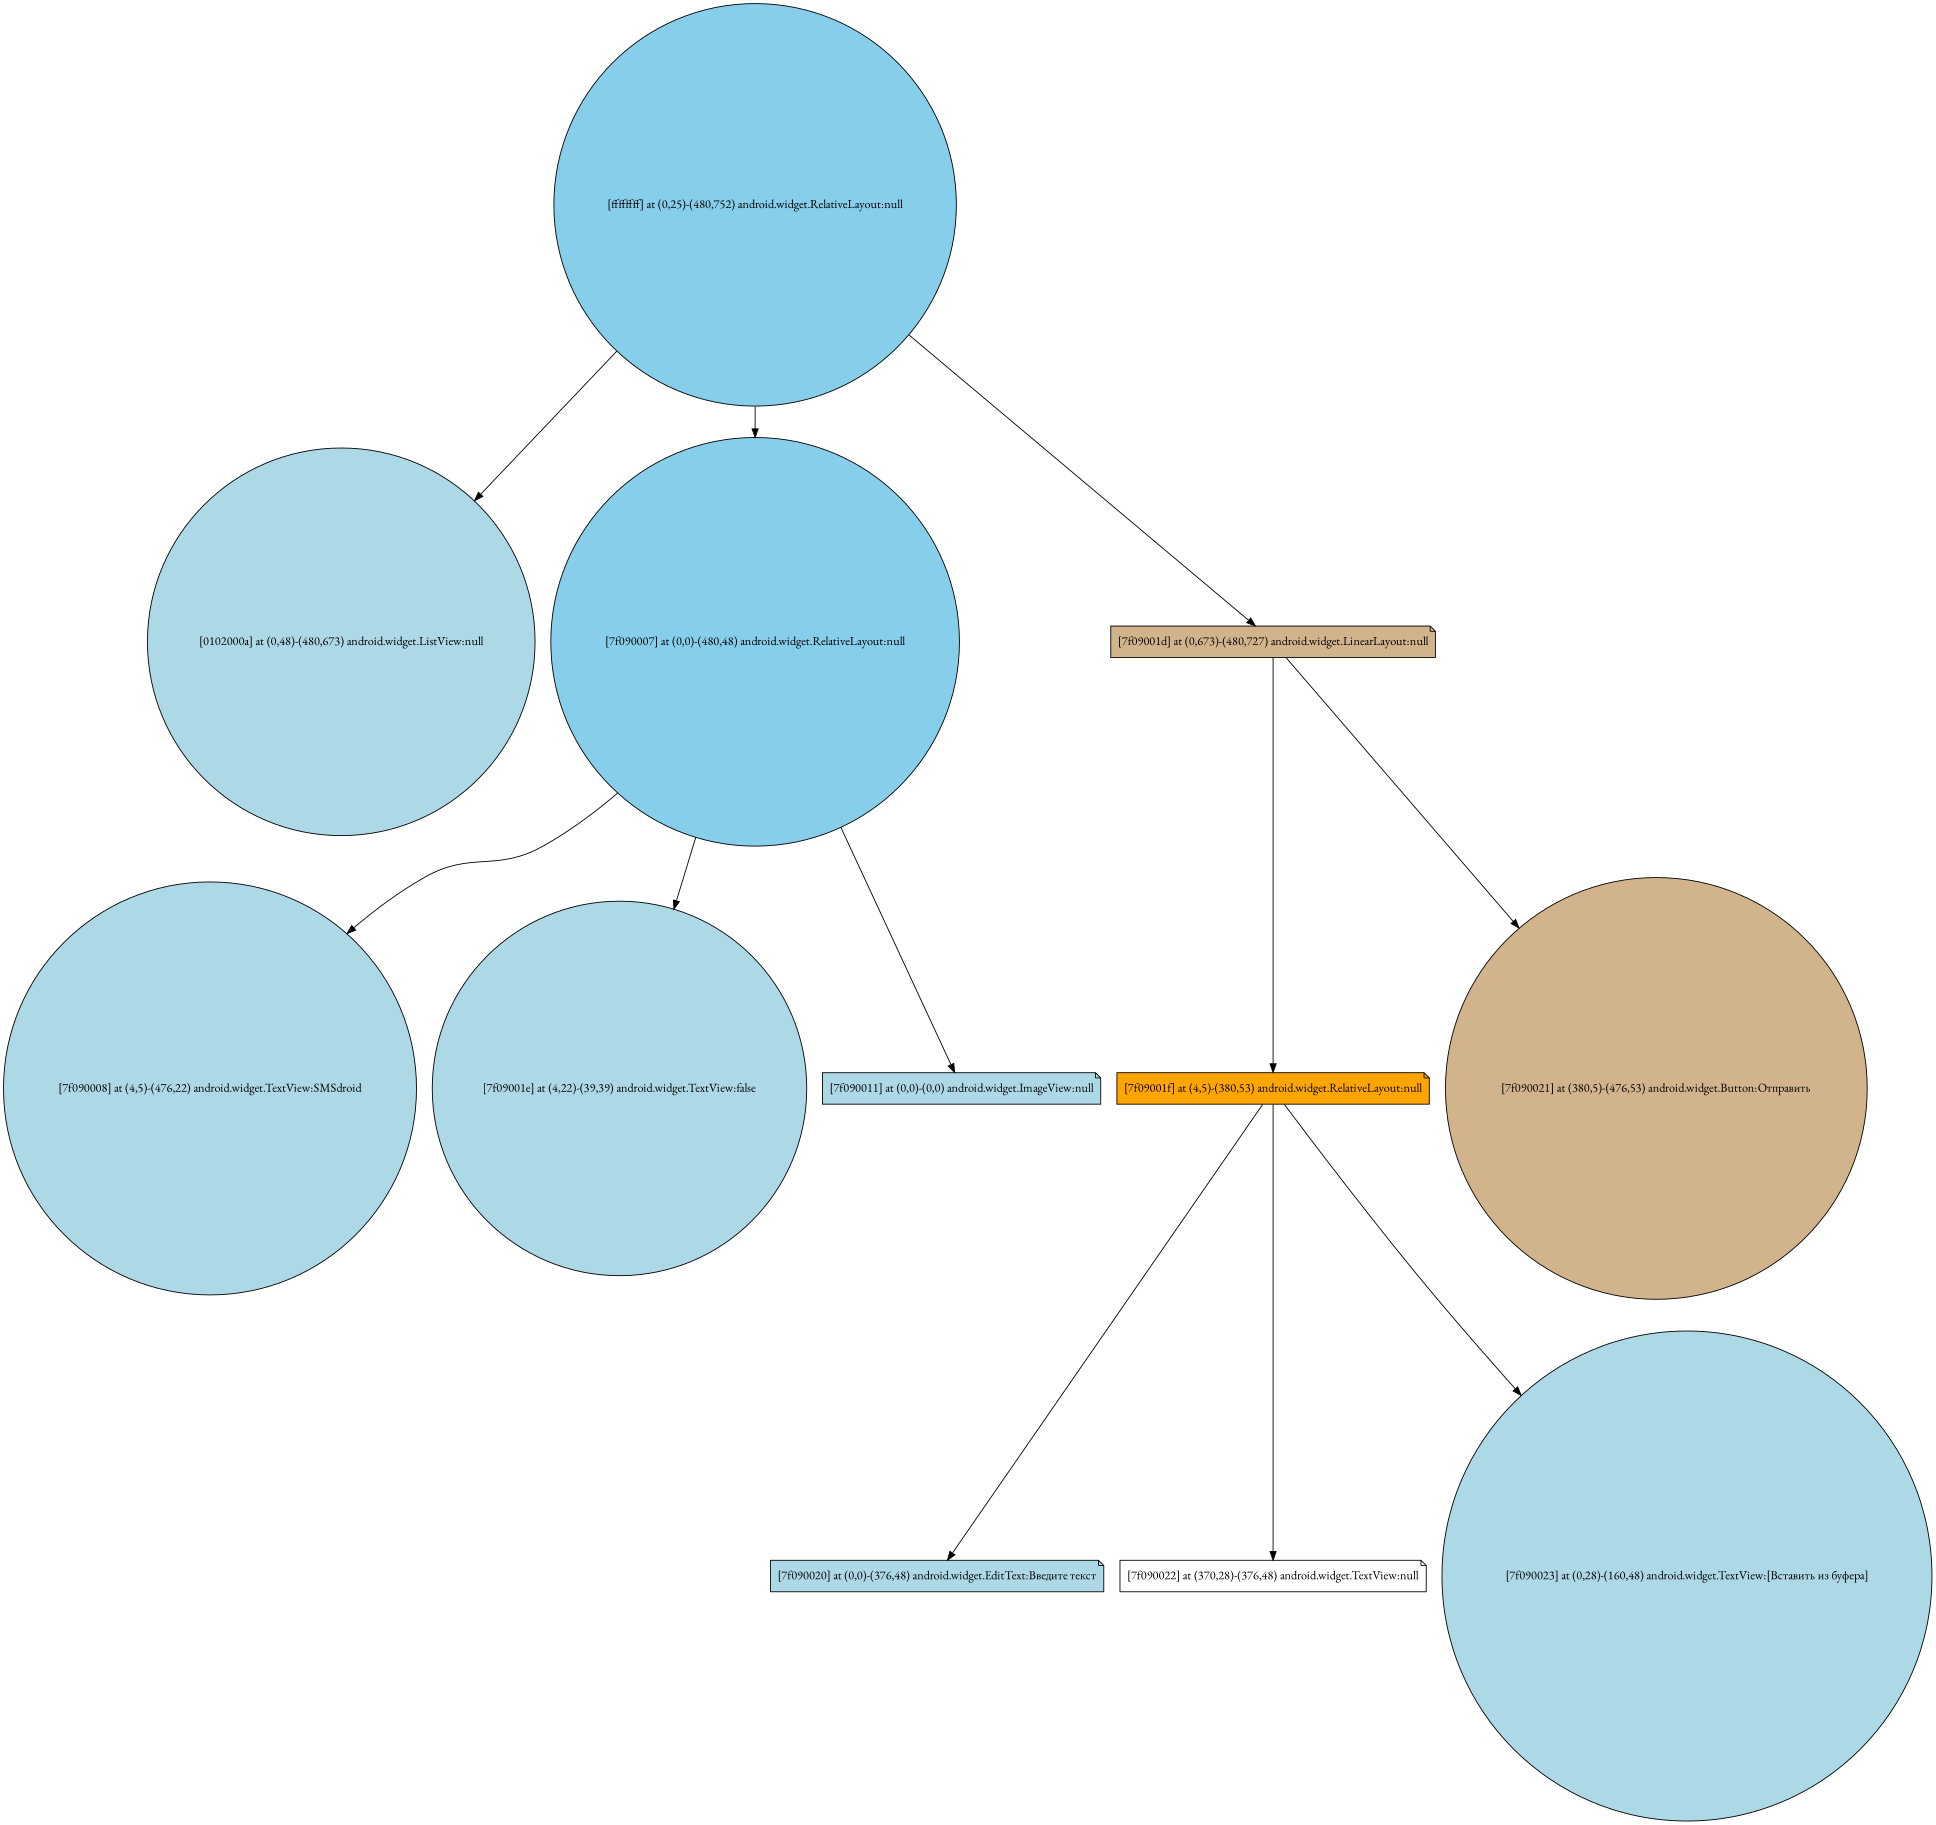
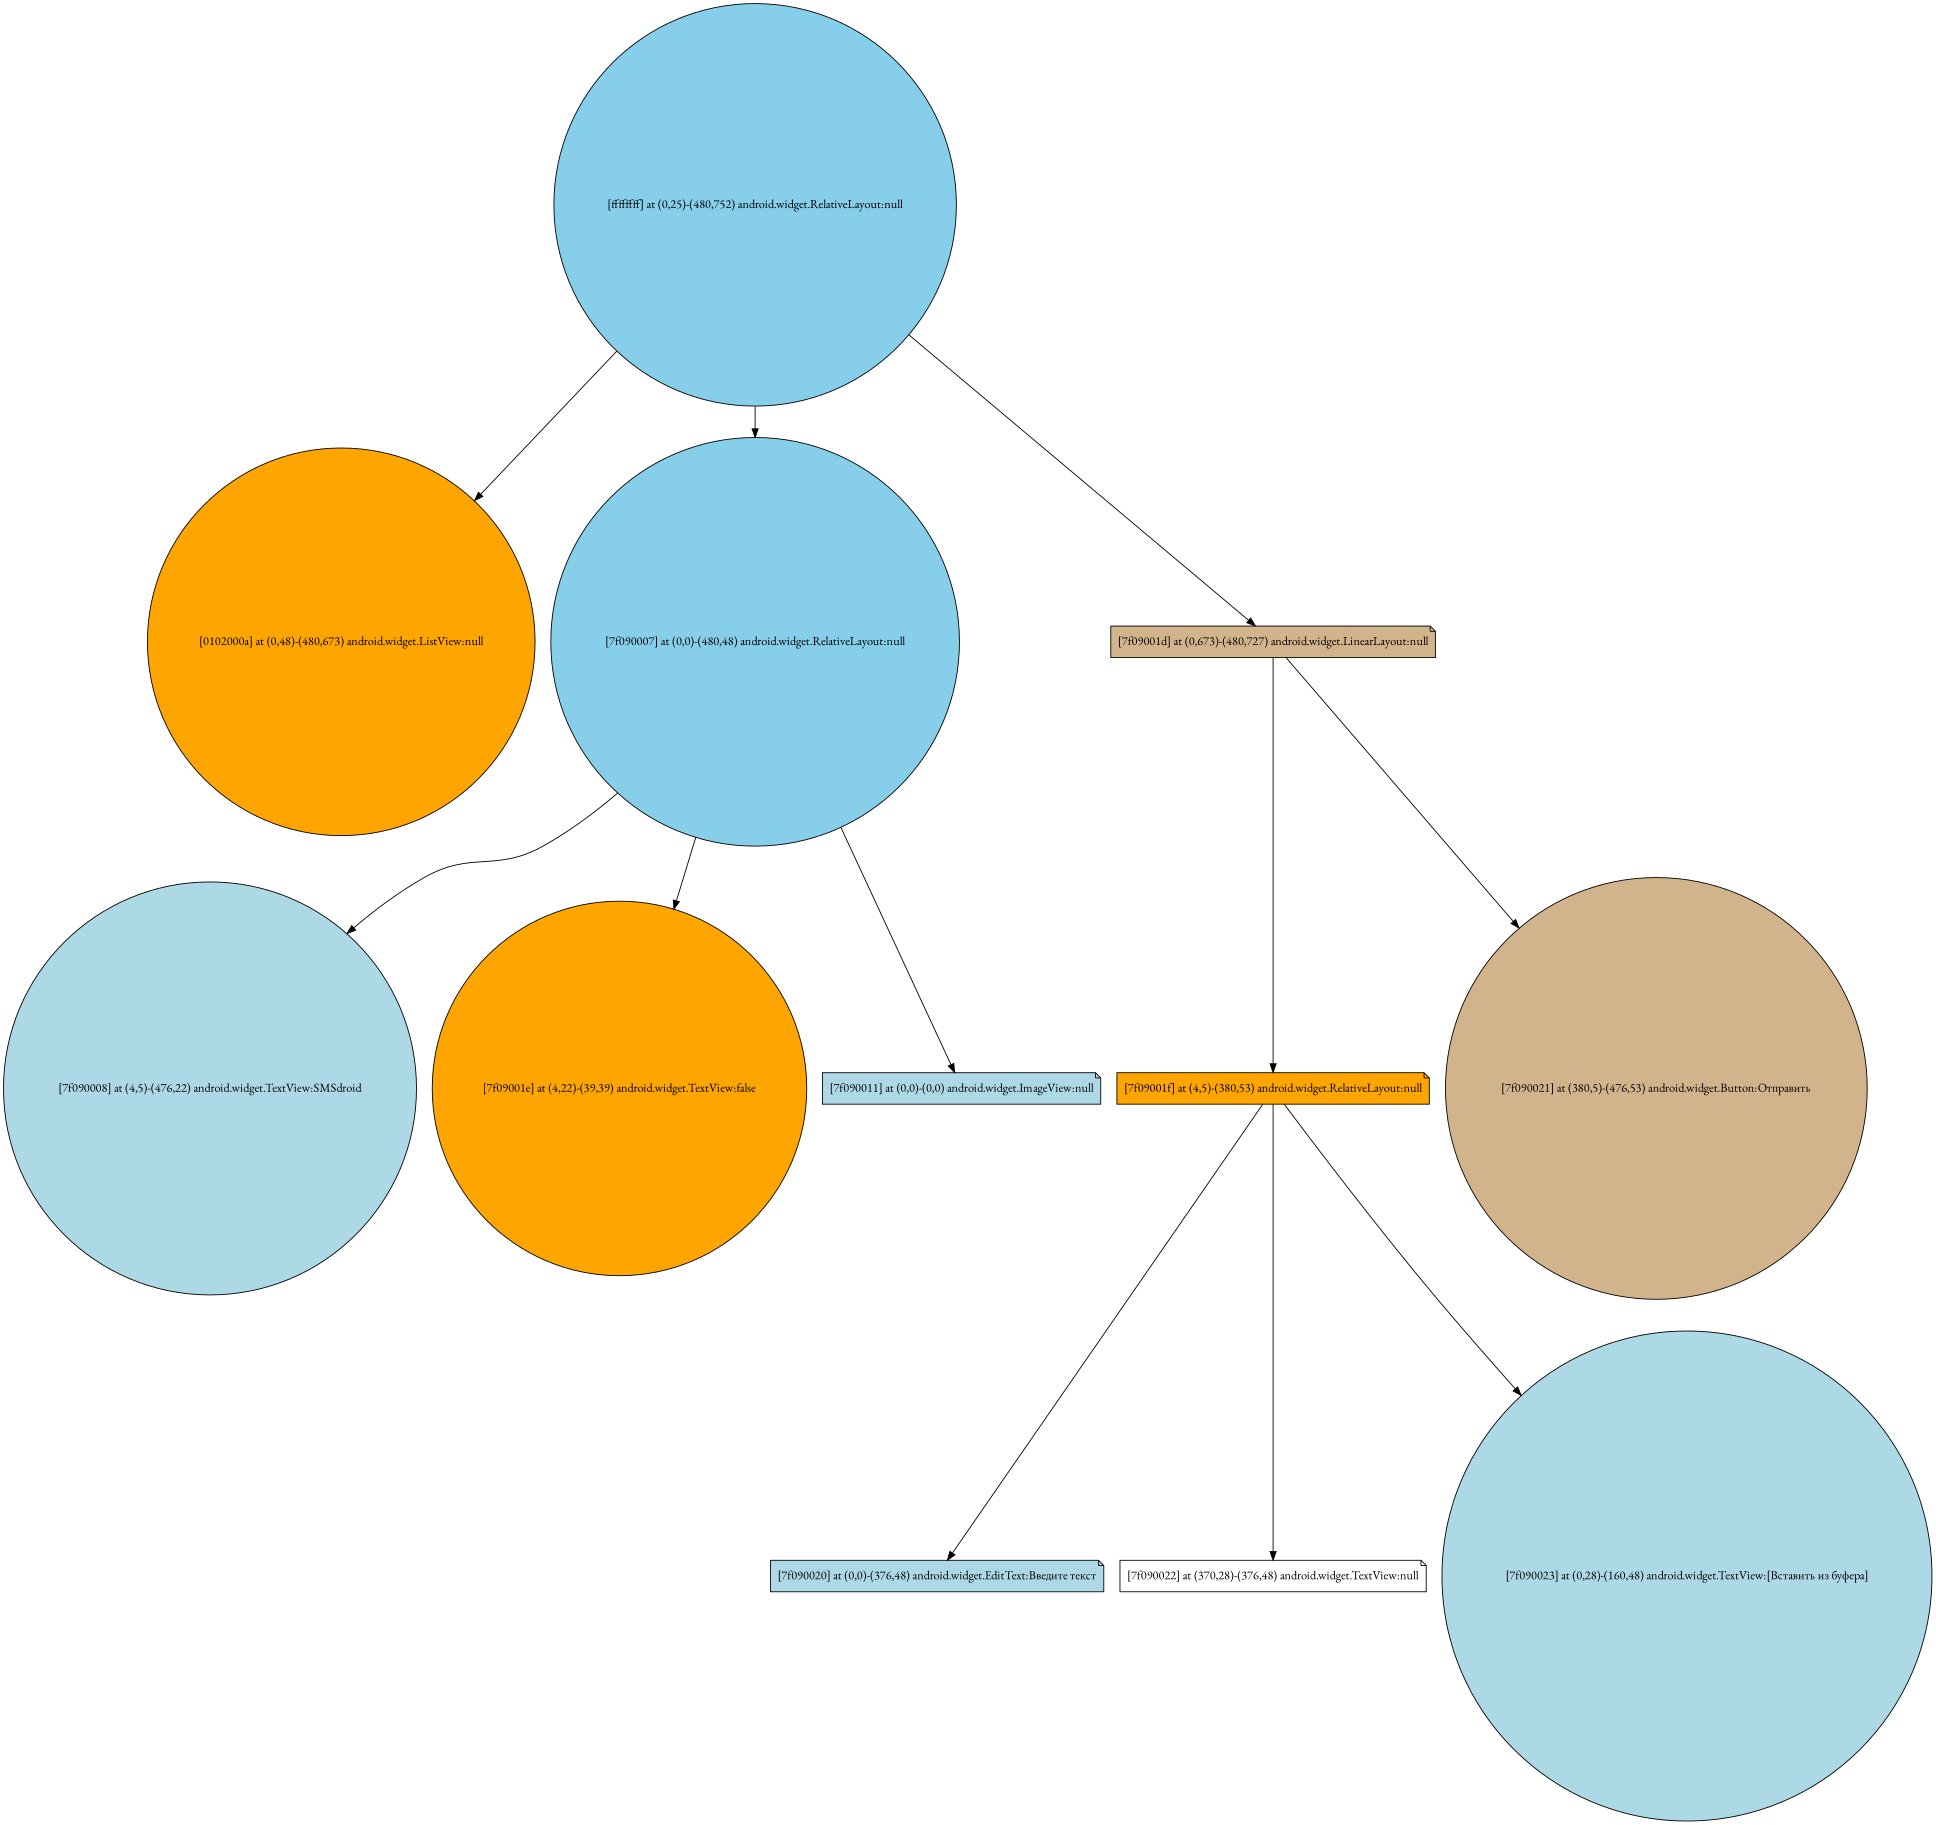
node "[0102000a] at (0,48)-(480,673) android.widget.ListView:null": fillcolor lightblue -> orange
node "[7f09001e] at (4,22)-(39,39) android.widget.TextView:false": fillcolor lightblue -> orange
